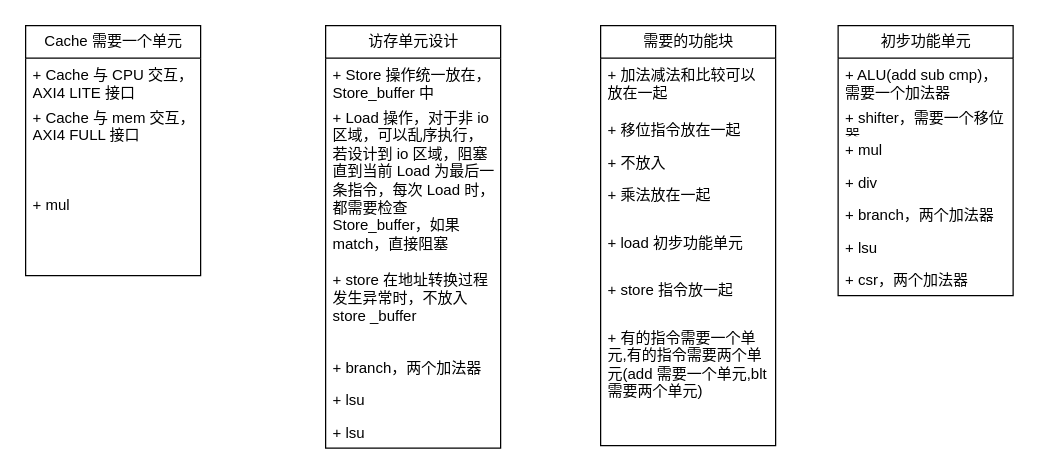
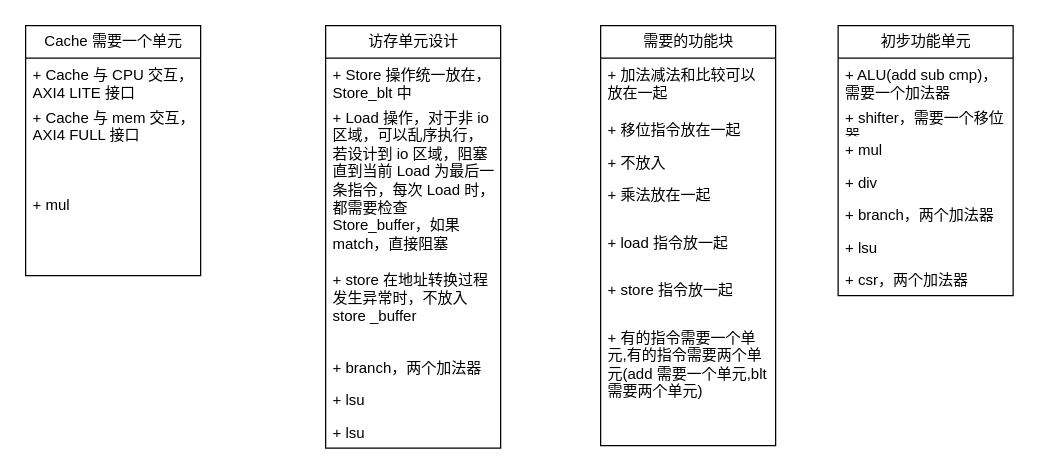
node "+ Store 操作统一放在，Store_buffer 中": label "+ Store 操作统一放在，Store_buffer 中" -> "+ Store 操作统一放在，Store_blt 中"
node "+ load 初步功能单元": label "+ load 初步功能单元" -> "+ load 指令放一起"
